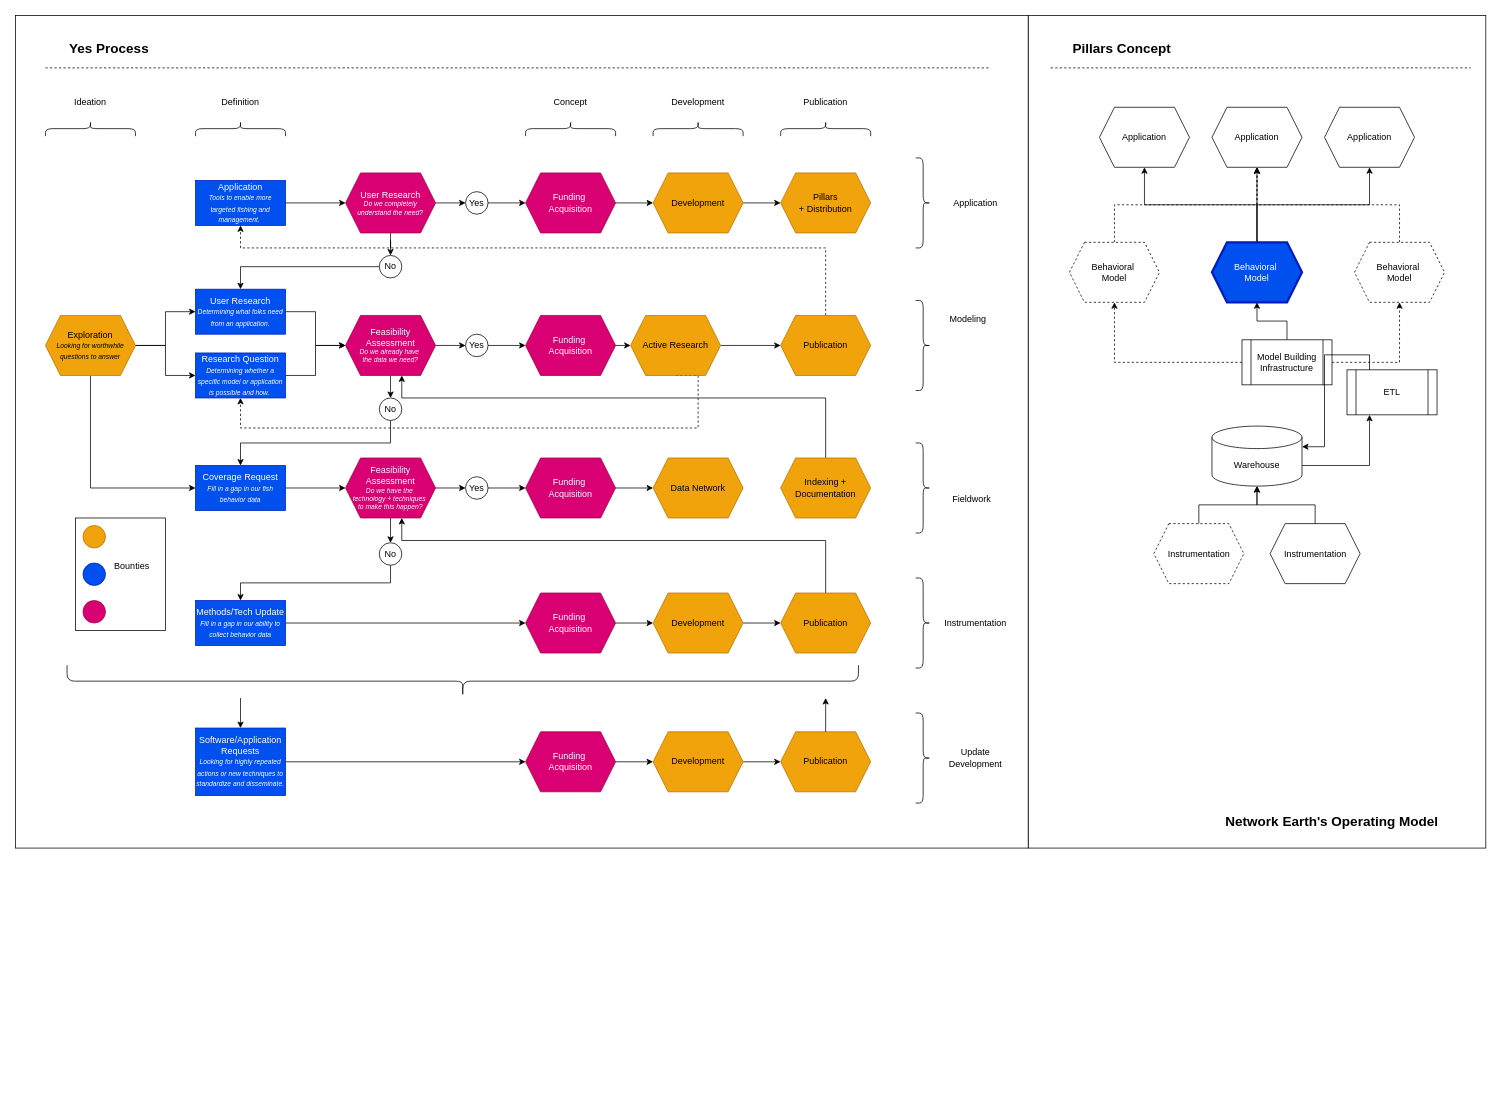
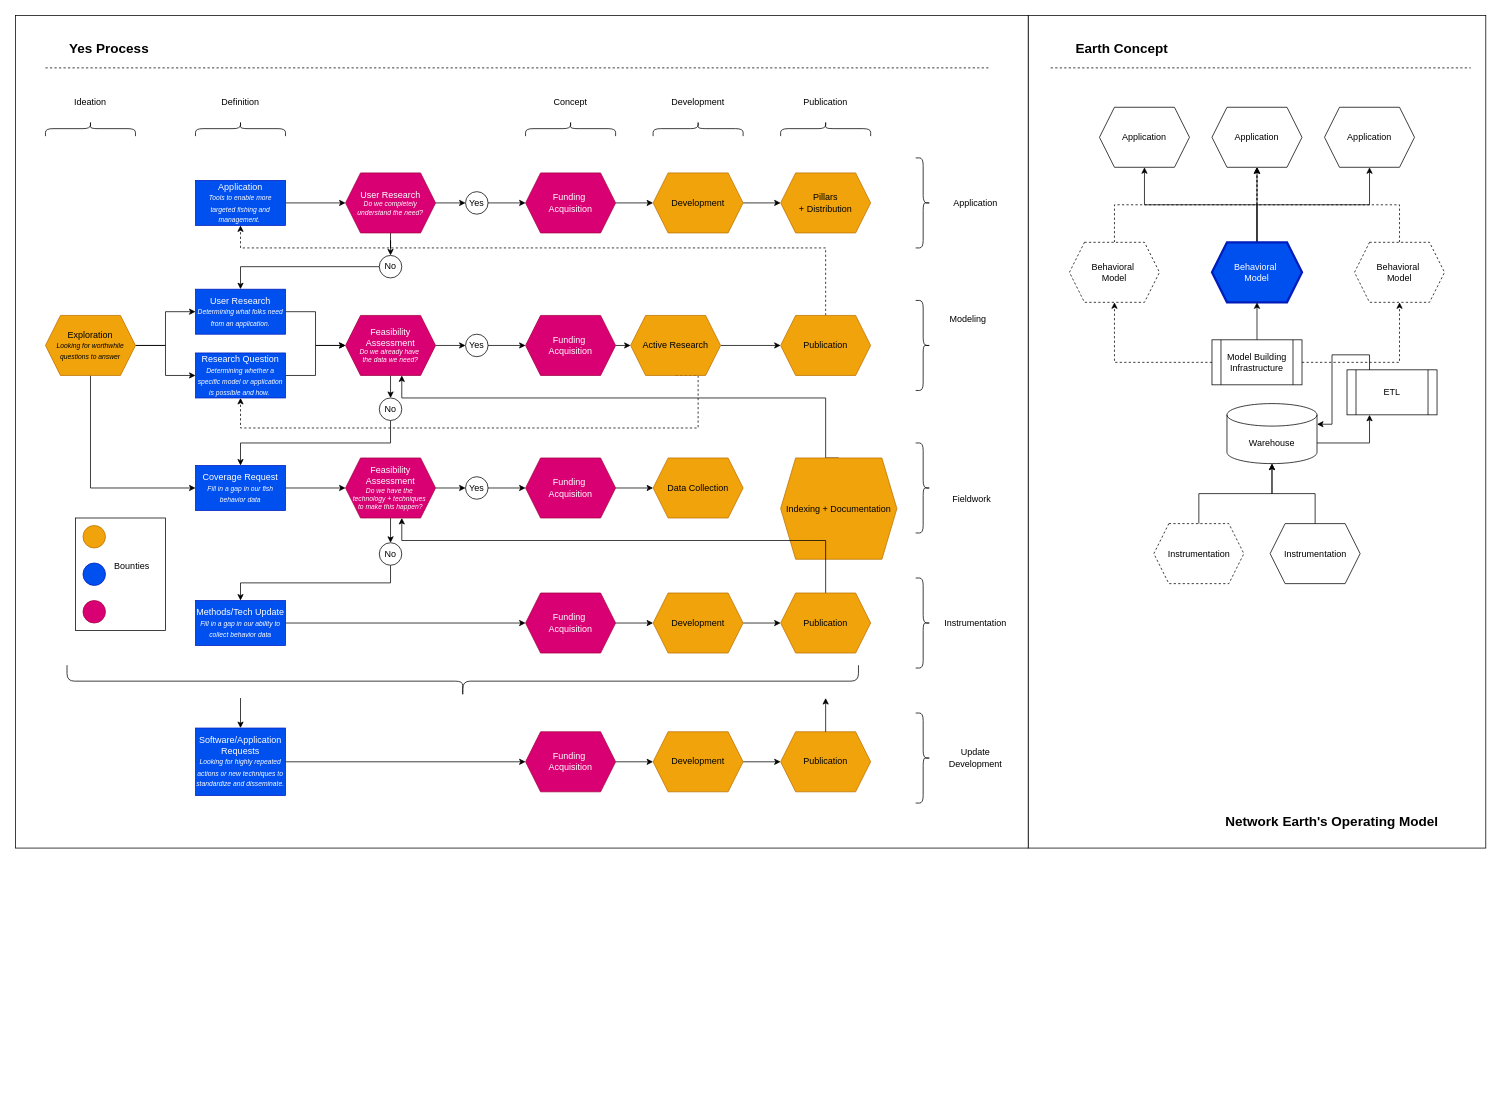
node "Pillars Concept": label "Pillars Concept" -> "Earth Concept"
node "Model Building Infrastructure": moved (1287, 362) -> (1257, 362)
node "Warehouse": moved (1257, 456) -> (1272, 434)
node "Data Network": label "Data Network" -> "Data Collection"
node "Indexing + Documentation": size 90x60 -> 116x101
